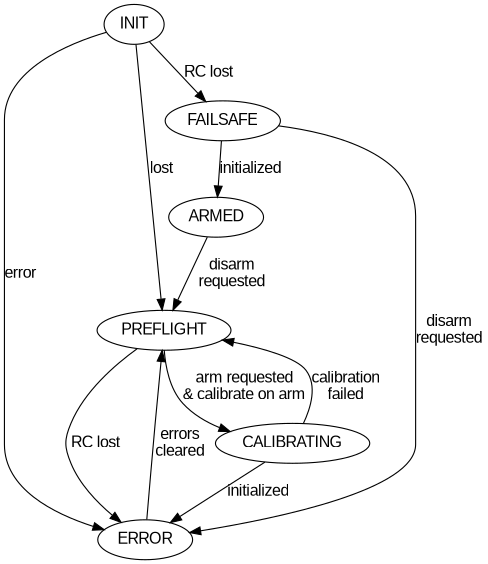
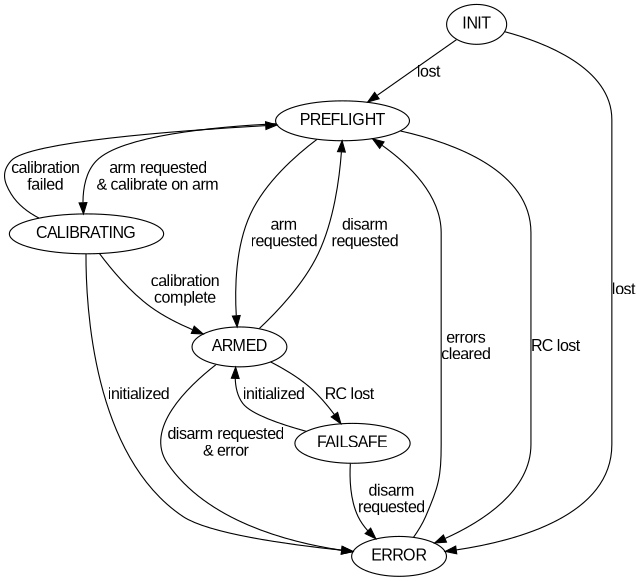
edge "INIT" -> "FAILSAFE": now "ARMED" -> "FAILSAFE"
edge "PREFLIGHT" -> "ARMED": added, label "arm requested"
edge "INIT" -> "ERROR": label "error" -> "lost"
edge "CALIBRATING" -> "ARMED": added, label "calibration complete"
edge "ARMED" -> "ERROR": added, label "disarm requested & error"
